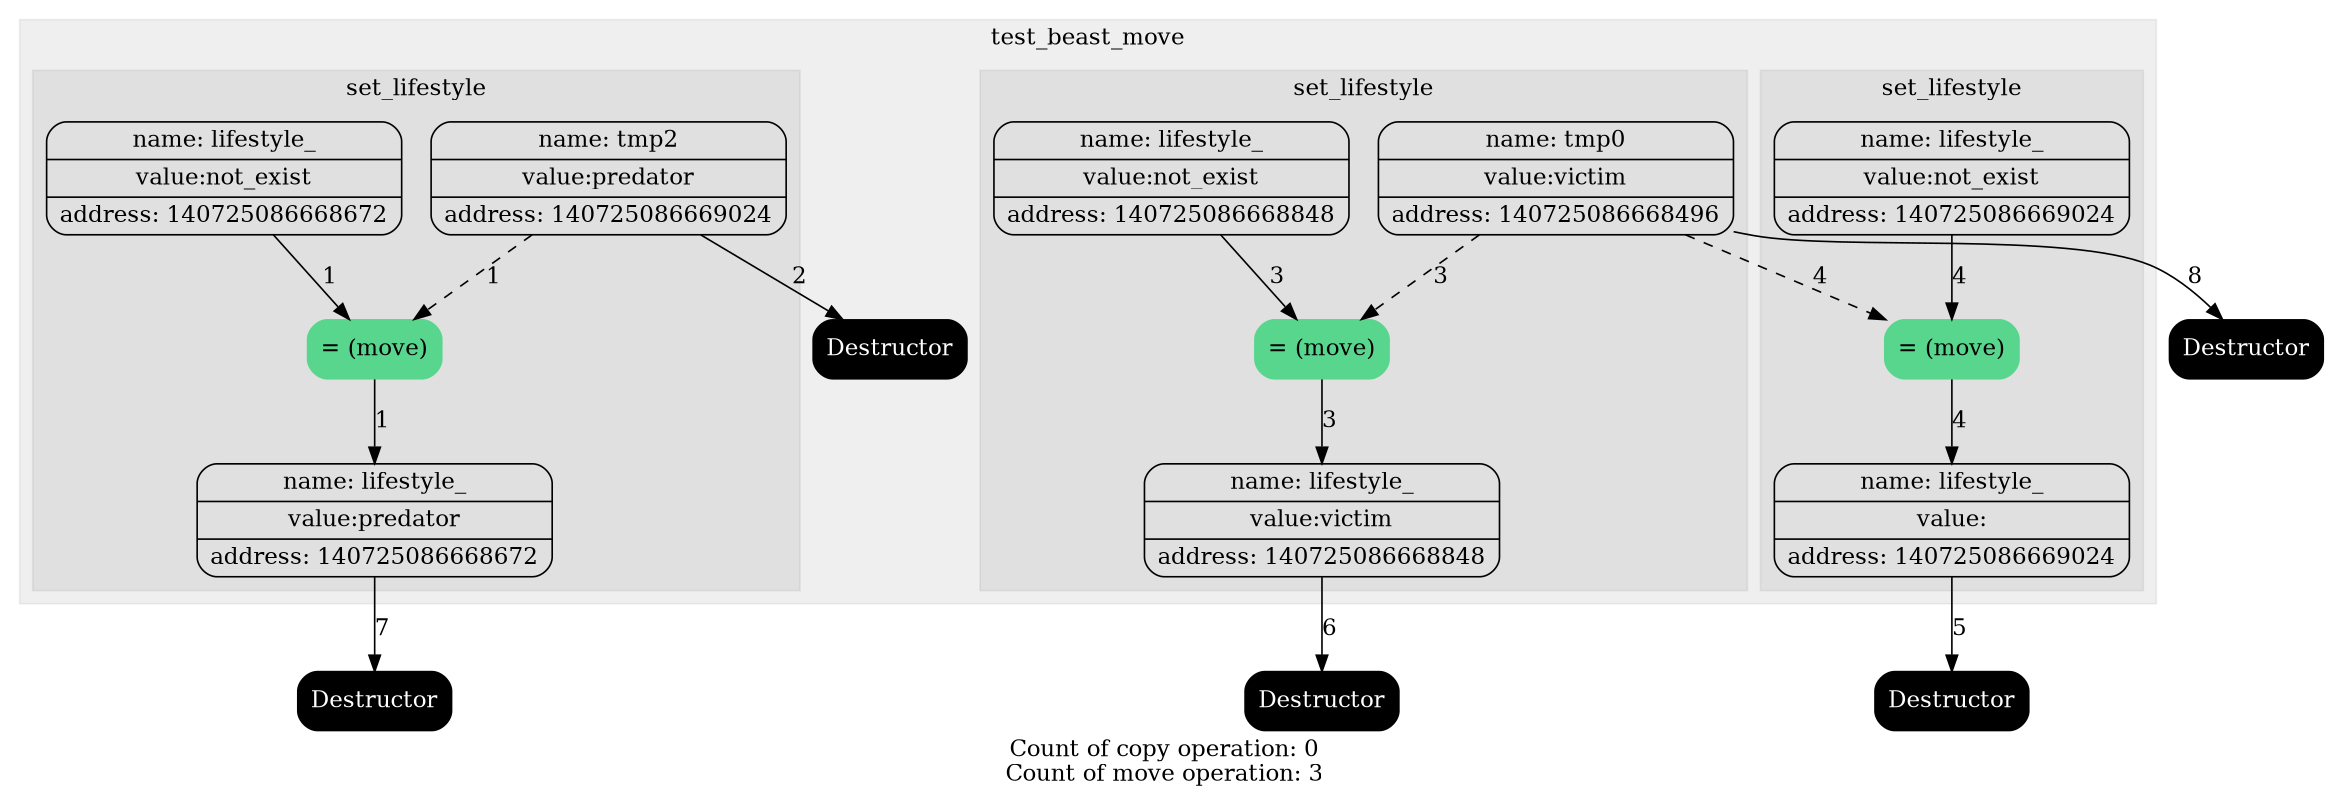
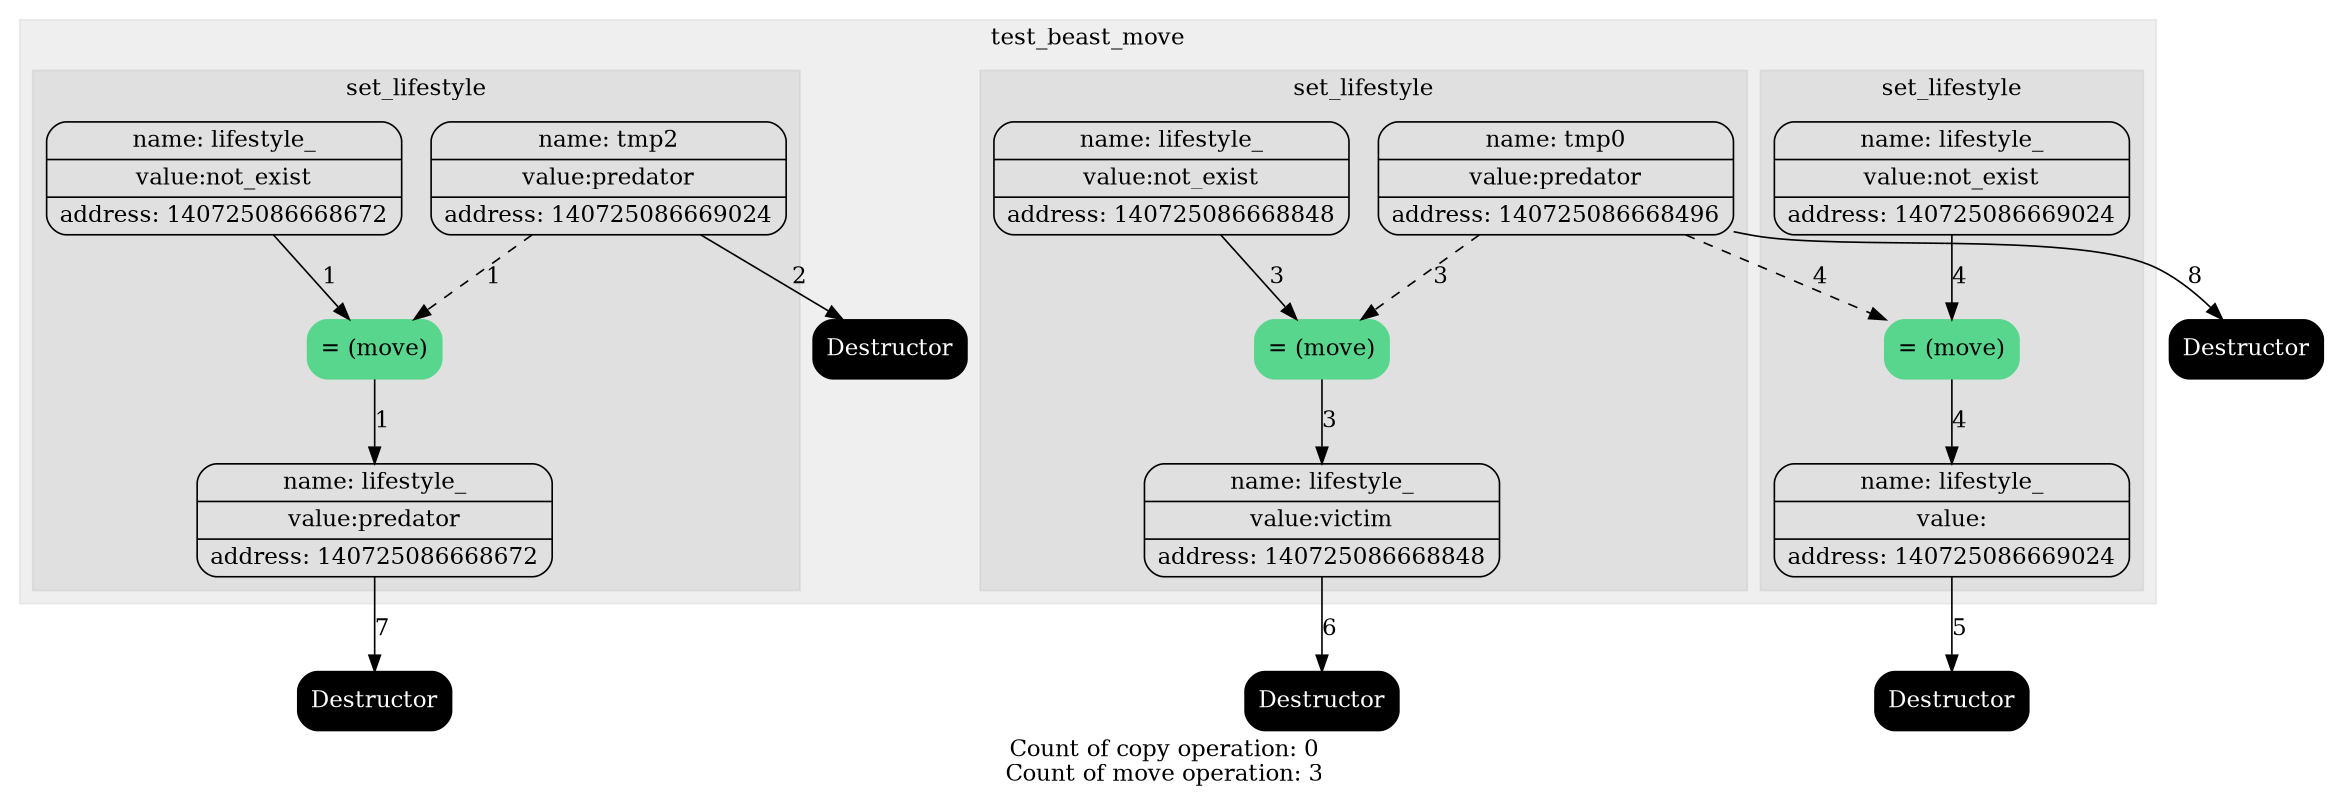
node "name: tmp0": text "value:victim" -> "value:predator"
